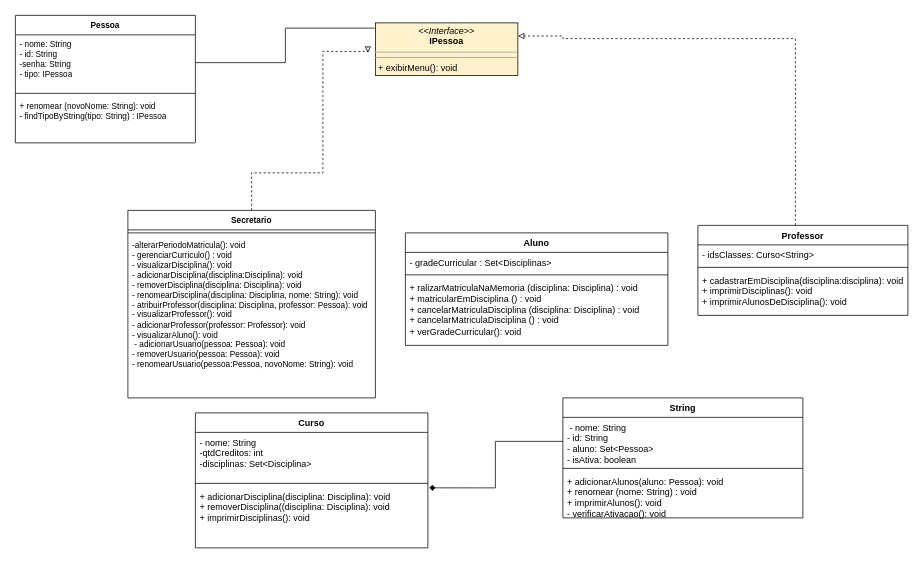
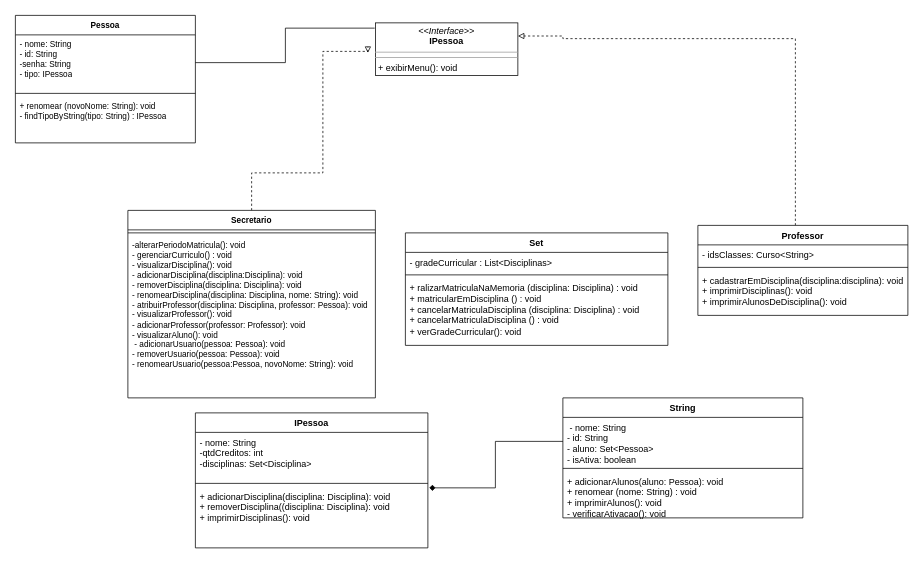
node "<<Interface>> IPessoa + exibirMenu(): void": fillcolor #fff2cc -> #ffffff
node "Aluno": label "Aluno" -> "Set"
node "- gradeCurricular : Set<Disciplinas>": label "- gradeCurricular : Set<Disciplinas>" -> "- gradeCurricular : List<Disciplinas>"
node "Curso": label "Curso" -> "IPessoa"
